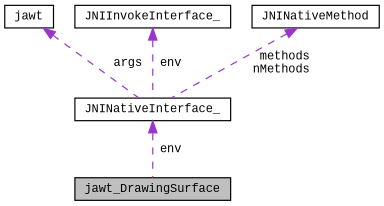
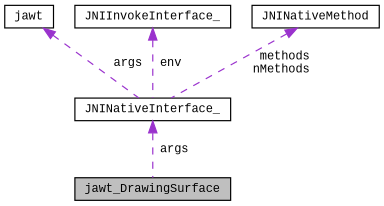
edge "jawt_DrawingSurface" -> "JNINativeInterface_": label " env" -> " args"
